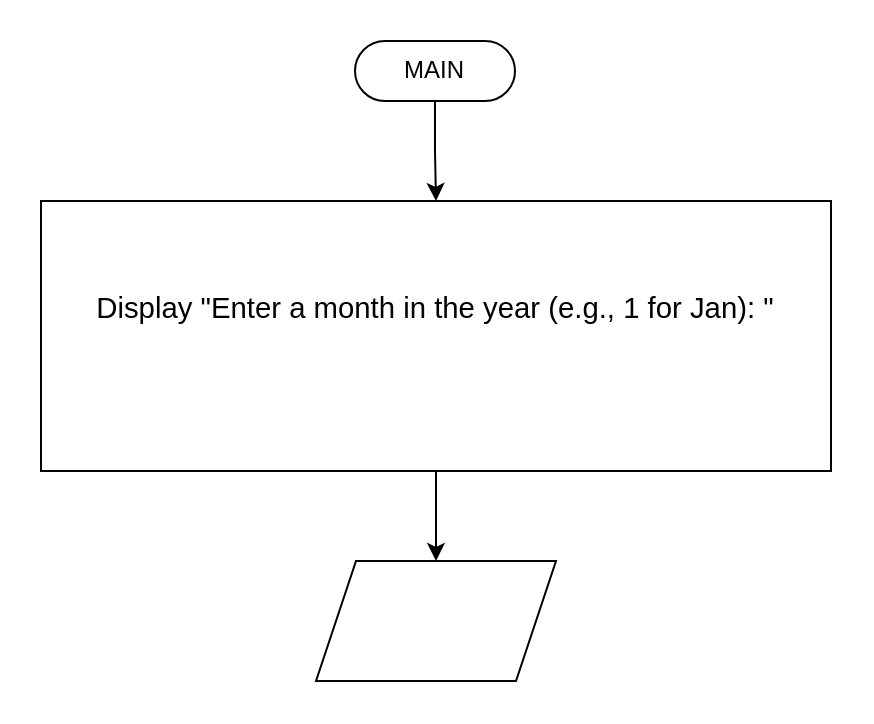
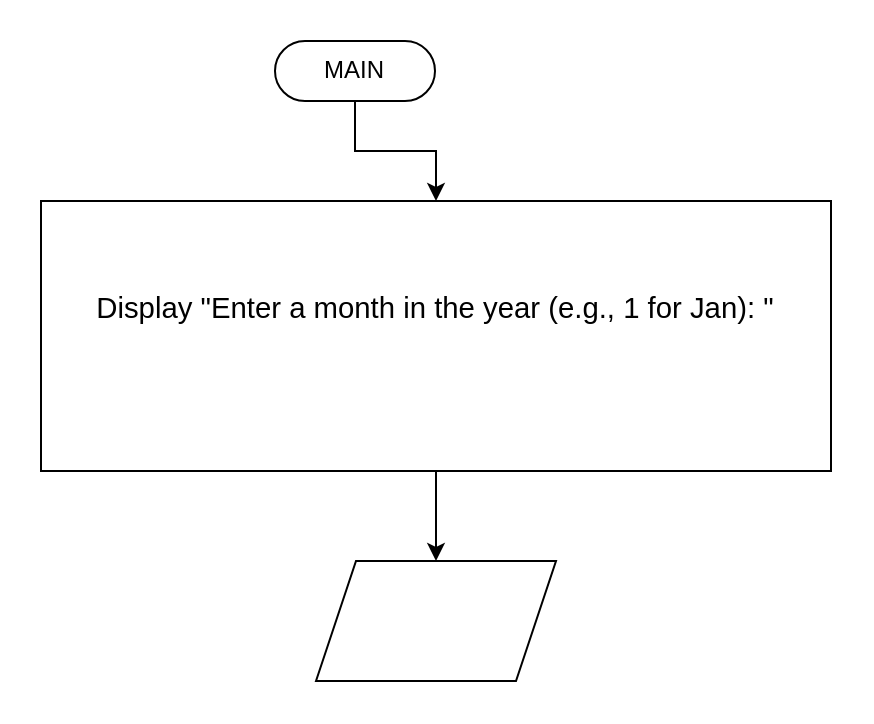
node "MAIN": moved (435, 71) -> (355, 71)
